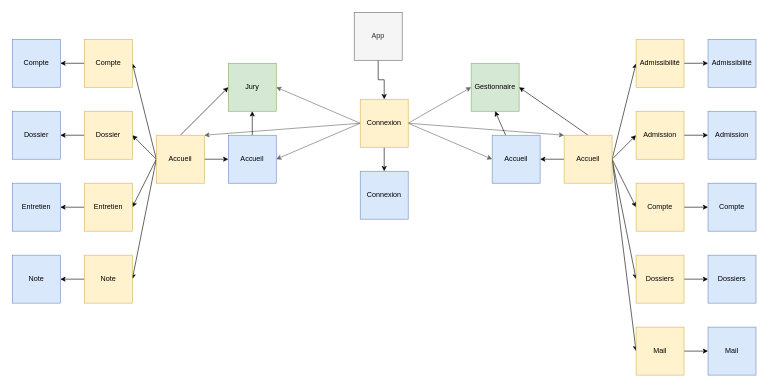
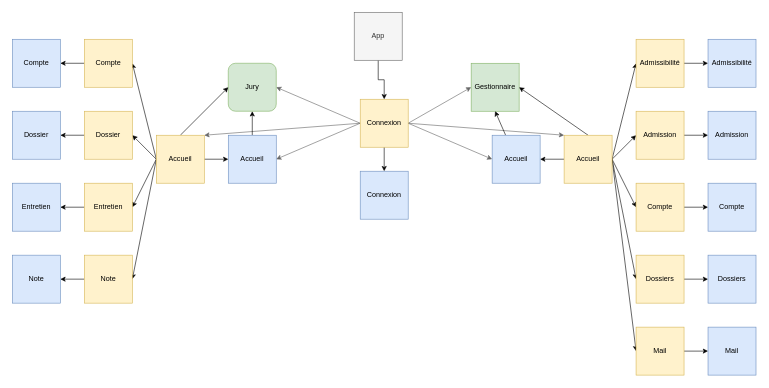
node "Jury": shape rectangle -> rounded rectangle
